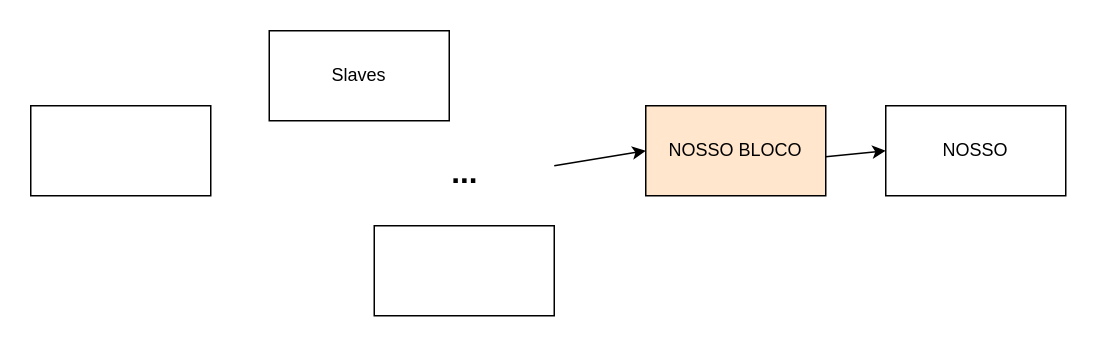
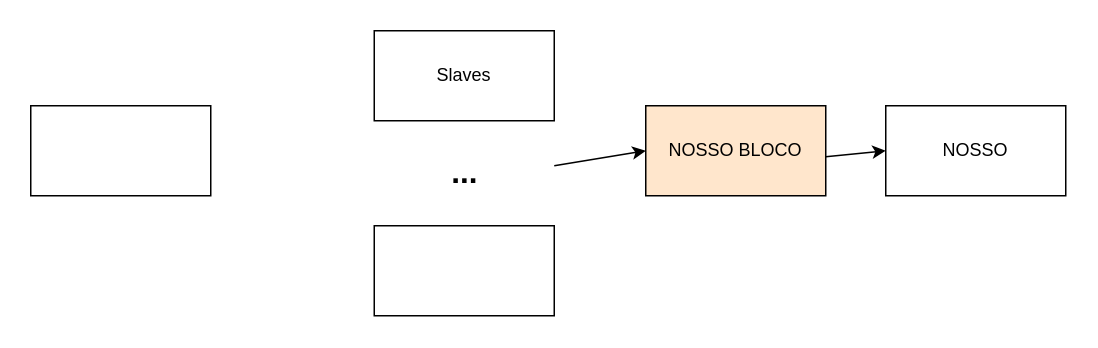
node "Slaves": moved (359, 76) -> (464, 76)
